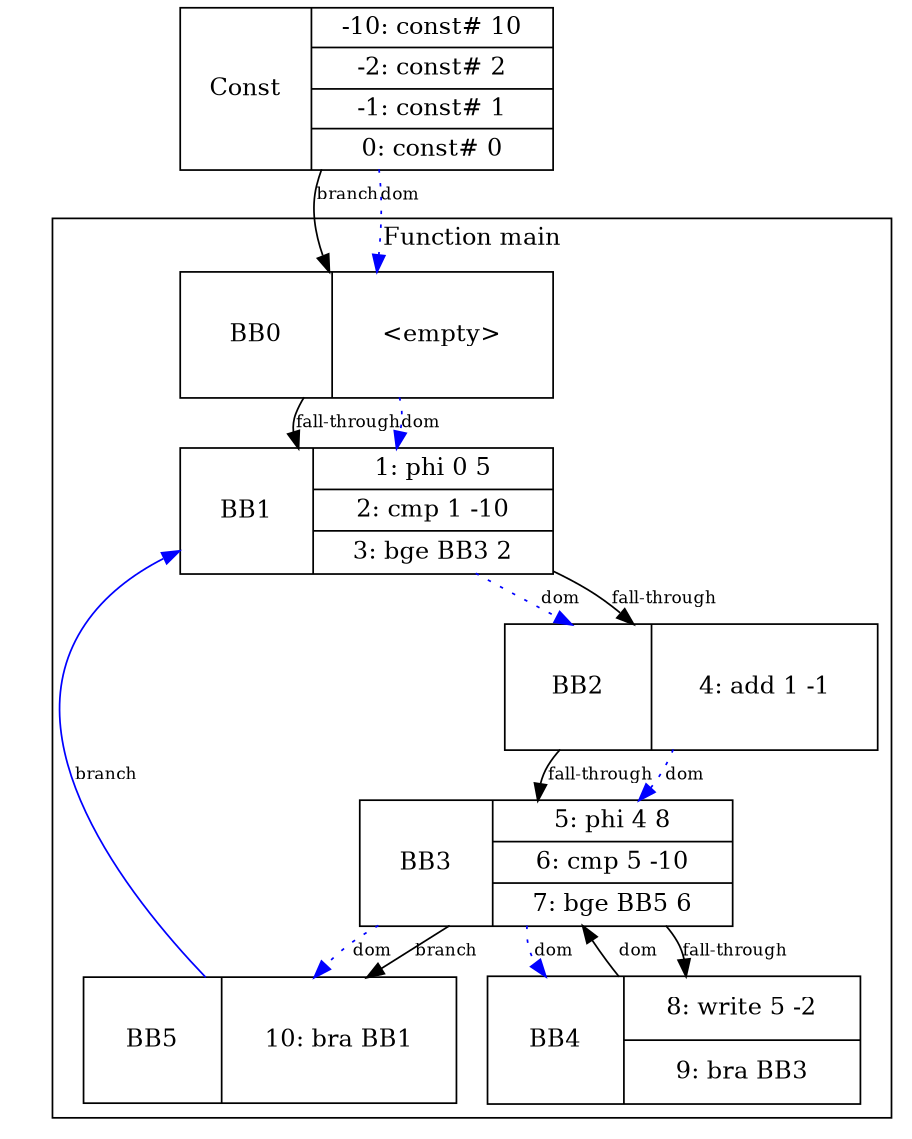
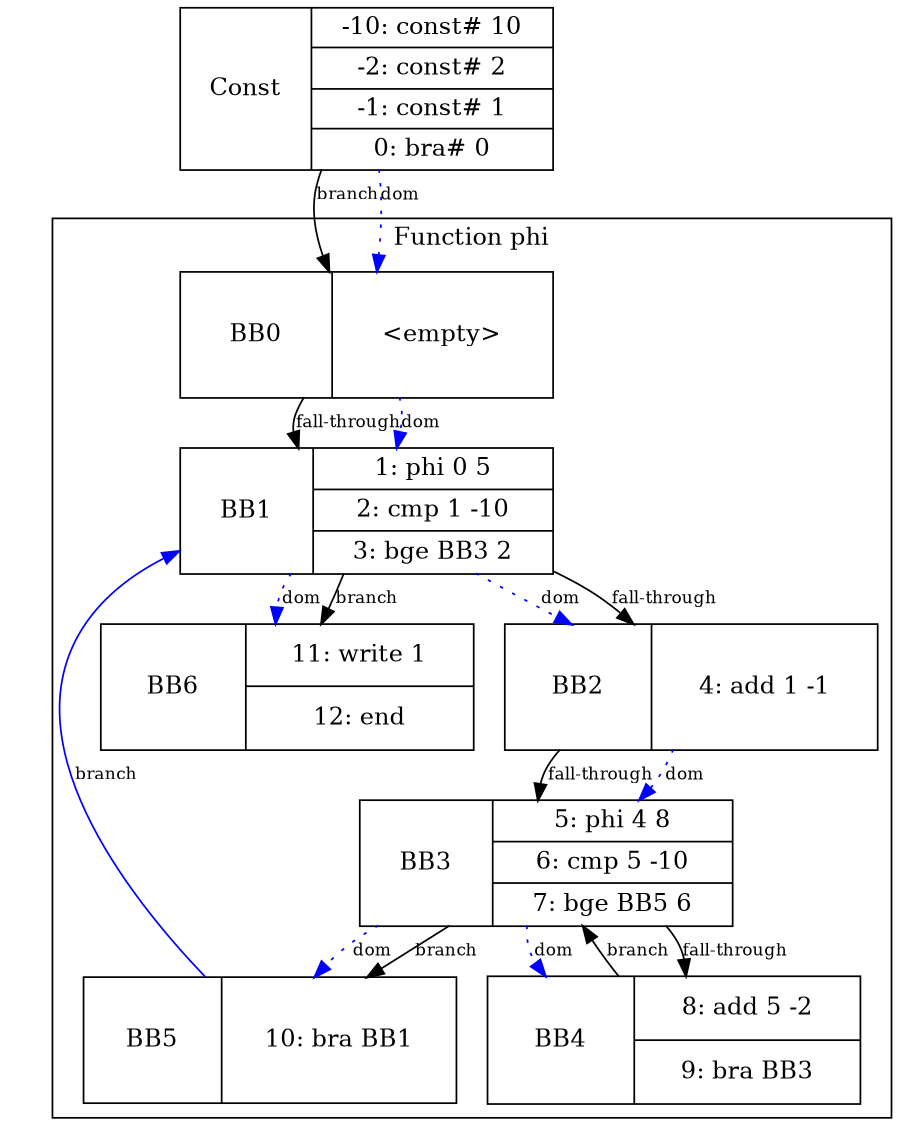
node "Const": text "0: const# 0" -> "0: bra# 0"
cluster "Function main": label "Function main" -> "Function phi"
node "BB6": added
edge "BB4" -> "BB3": label "dom" -> "branch"
node "BB4": text "8: write 5 -2" -> "8: add 5 -2"
